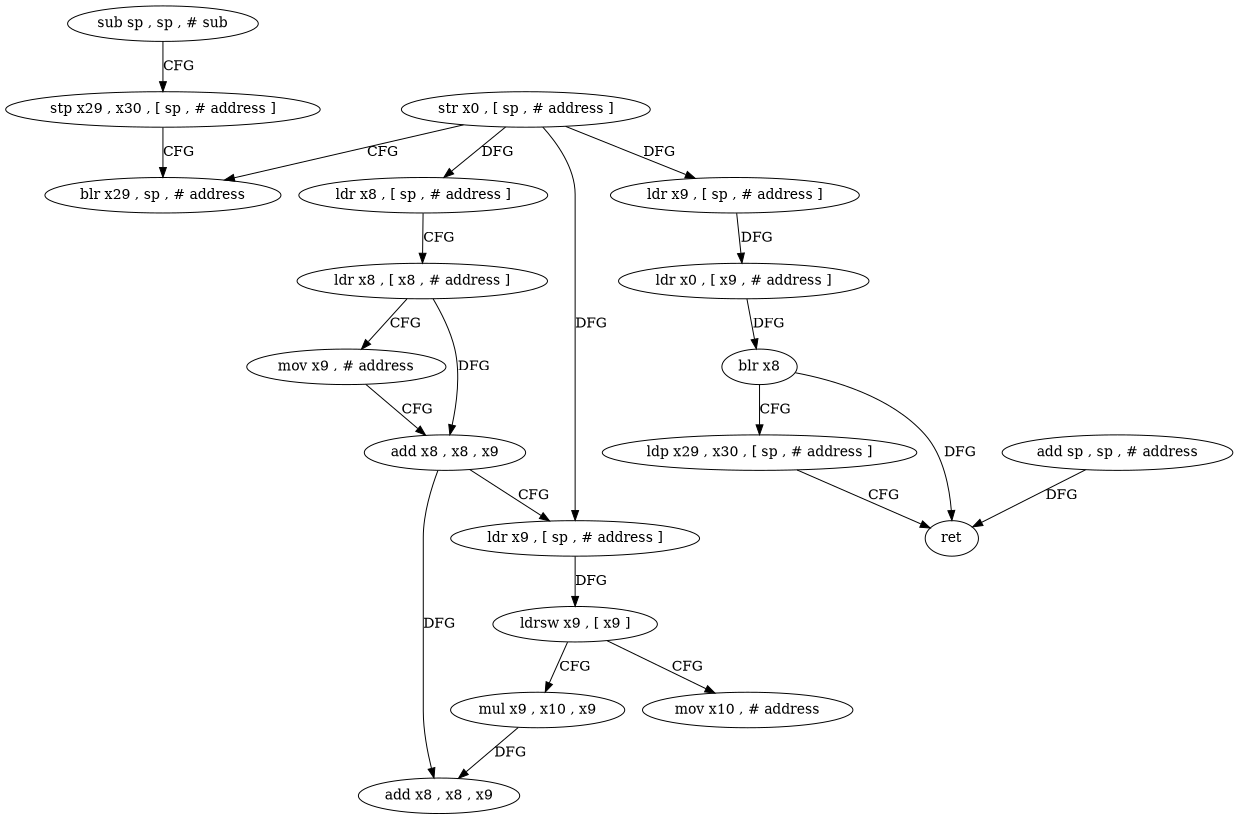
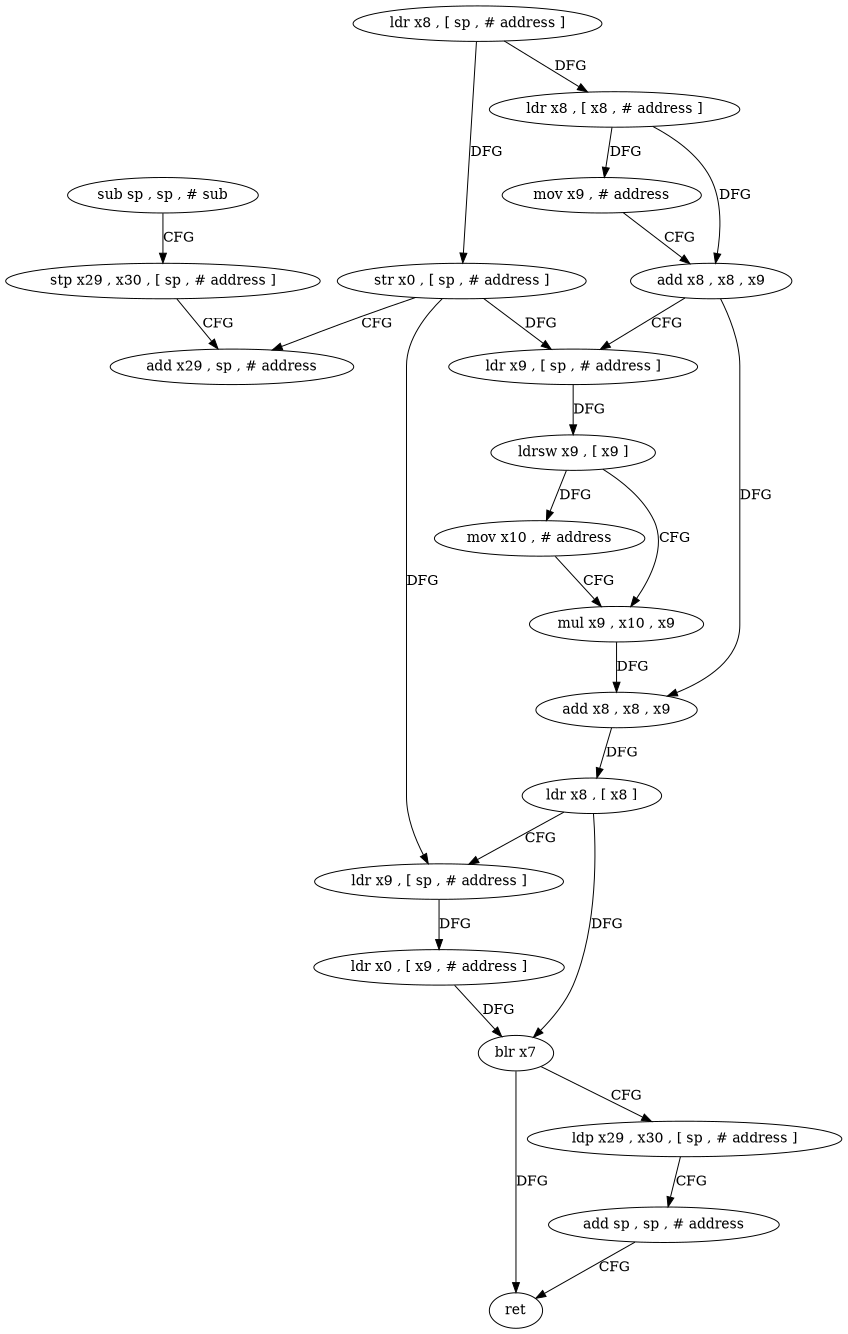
edge "str x0 , [ sp , # address ]" -> "ldr x8 , [ sp , # address ]": reversed
node "blr x29 , sp , # address": label "blr x29 , sp , # address" -> "add x29 , sp , # address"
edge "ldr x8 , [ sp , # address ]" -> "ldr x8 , [ x8 , # address ]": label "CFG" -> "DFG"
edge "ldr x8 , [ x8 , # address ]" -> "mov x9 , # address": label "CFG" -> "DFG"
node "blr x8": label "blr x8" -> "blr x7"
edge "add sp , sp , # address" -> "ret": label "DFG" -> "CFG"
edge "ldp x29 , x30 , [ sp , # address ]" -> "ret": now "ldp x29 , x30 , [ sp , # address ]" -> "add sp , sp , # address"
edge "mov x10 , # address" -> "mul x9 , x10 , x9": added, label "CFG"
edge "ldrsw x9 , [ x9 ]" -> "mov x10 , # address": label "CFG" -> "DFG"
node "ldr x8 , [ x8 ]": added
